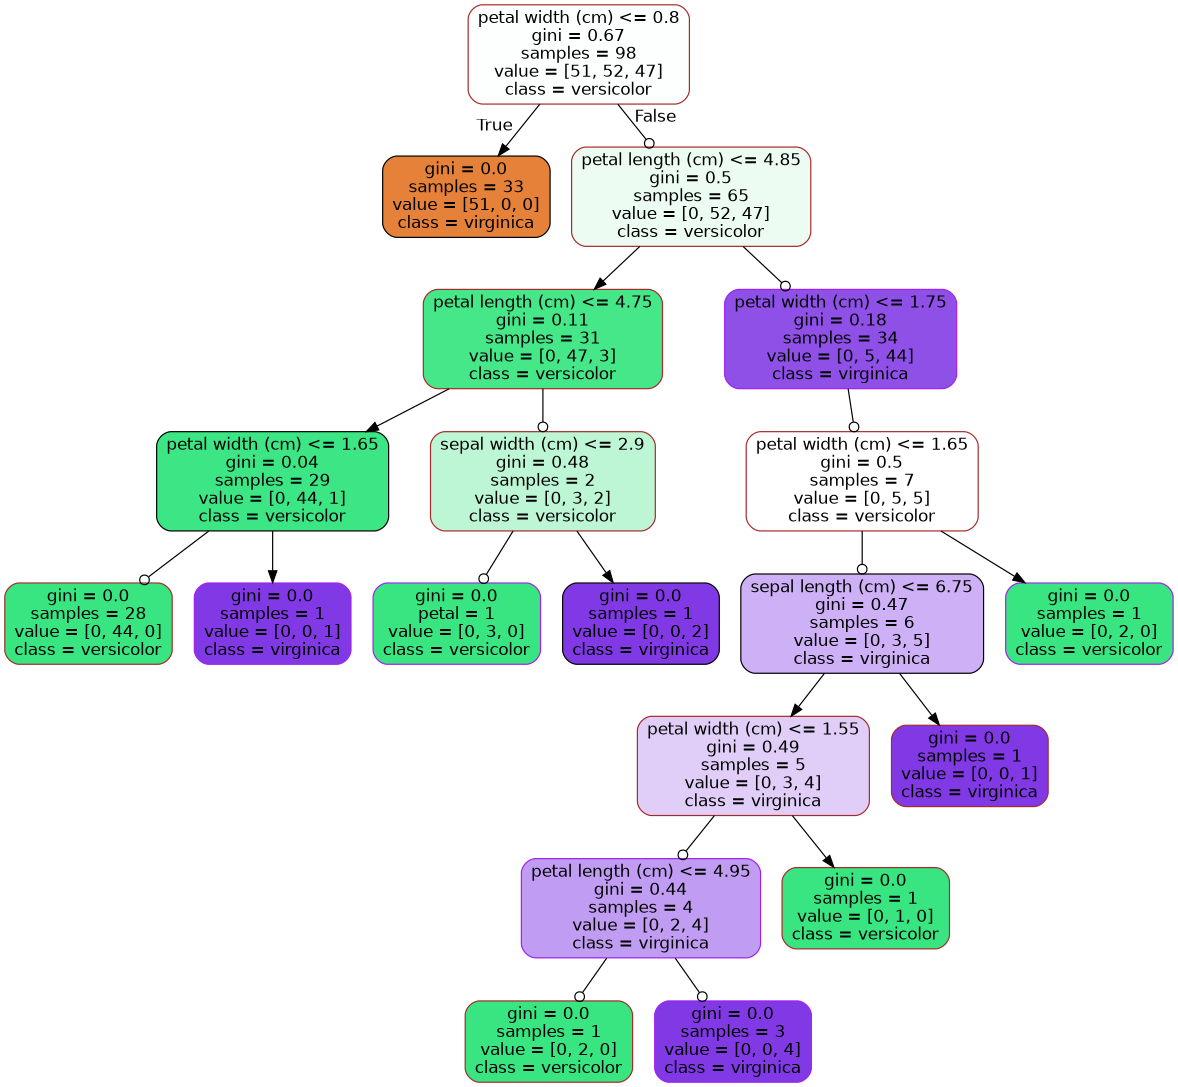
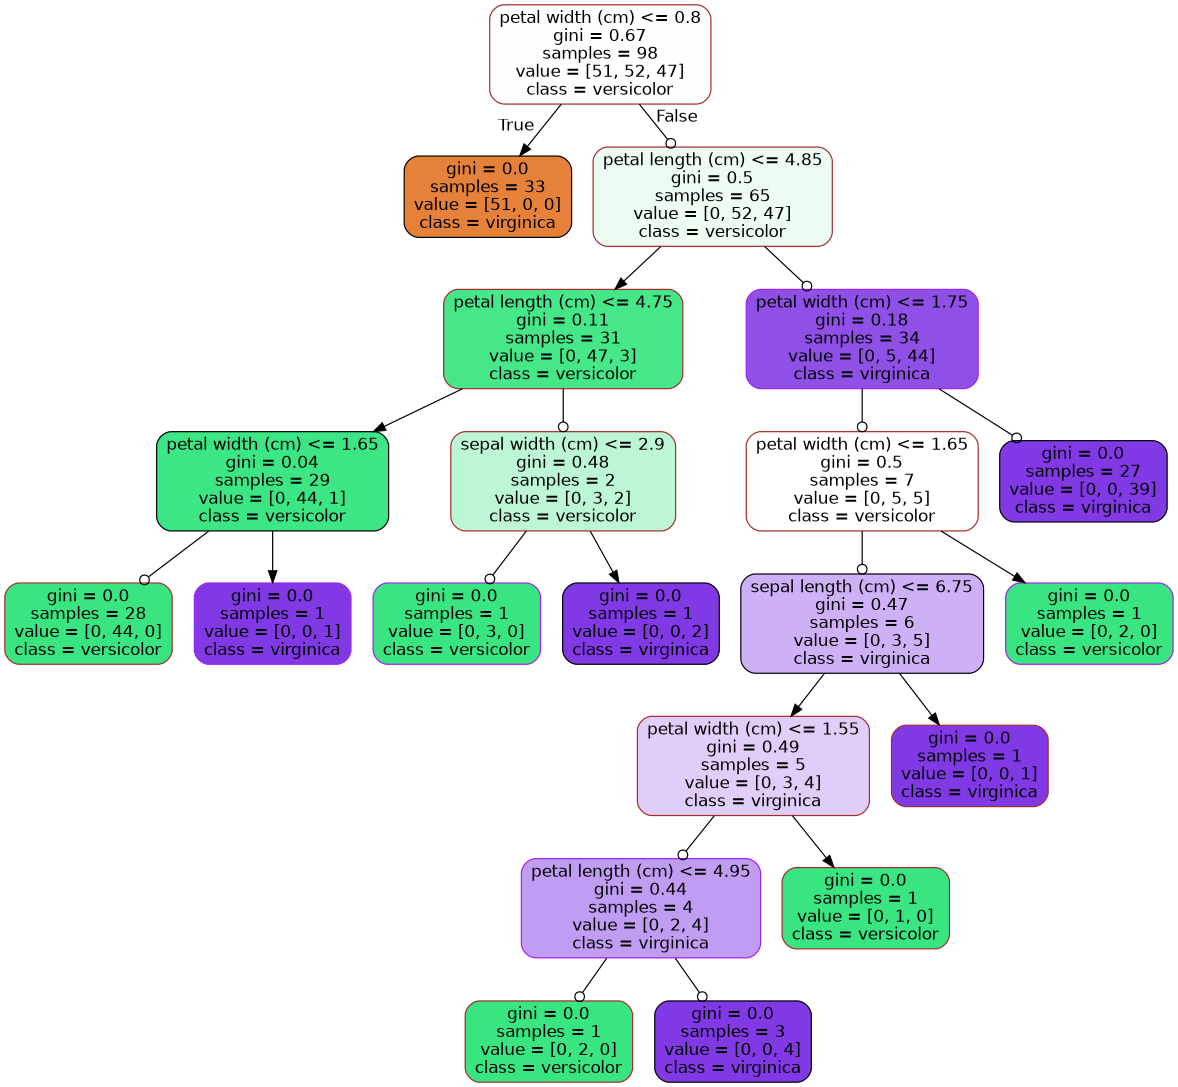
node "gini = 0.0 samples = 27 value = [0, 0, 39] class = virginica": added
node "gini = 0.0 petal = 1 value = [0, 3, 0] class = versicolor": label "gini = 0.0 petal = 1 value = [0, 3, 0] class = versicolor" -> "gini = 0.0 samples = 1 value = [0, 3, 0] class = versicolor"
node "gini = 0.0 samples = 3 value = [0, 0, 4] class = virginica": color purple -> black
